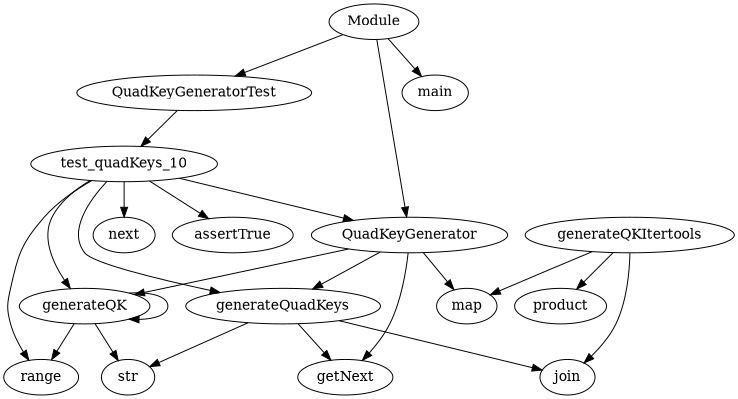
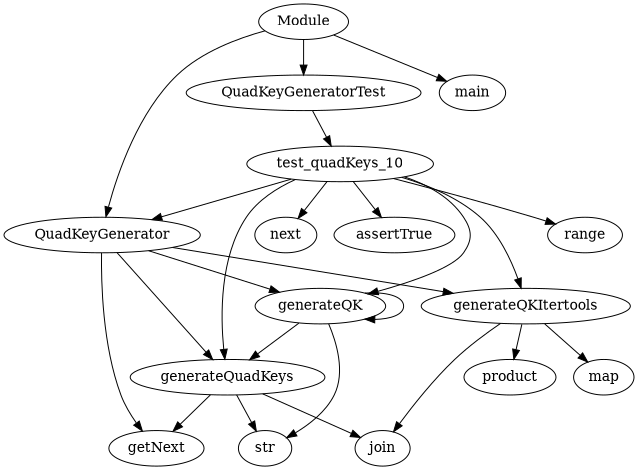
edge "test_quadKeys_10" -> "generateQKItertools": added
edge "QuadKeyGenerator" -> "map": now "QuadKeyGenerator" -> "generateQKItertools"
edge "generateQK" -> "range": now "generateQK" -> "generateQuadKeys"
